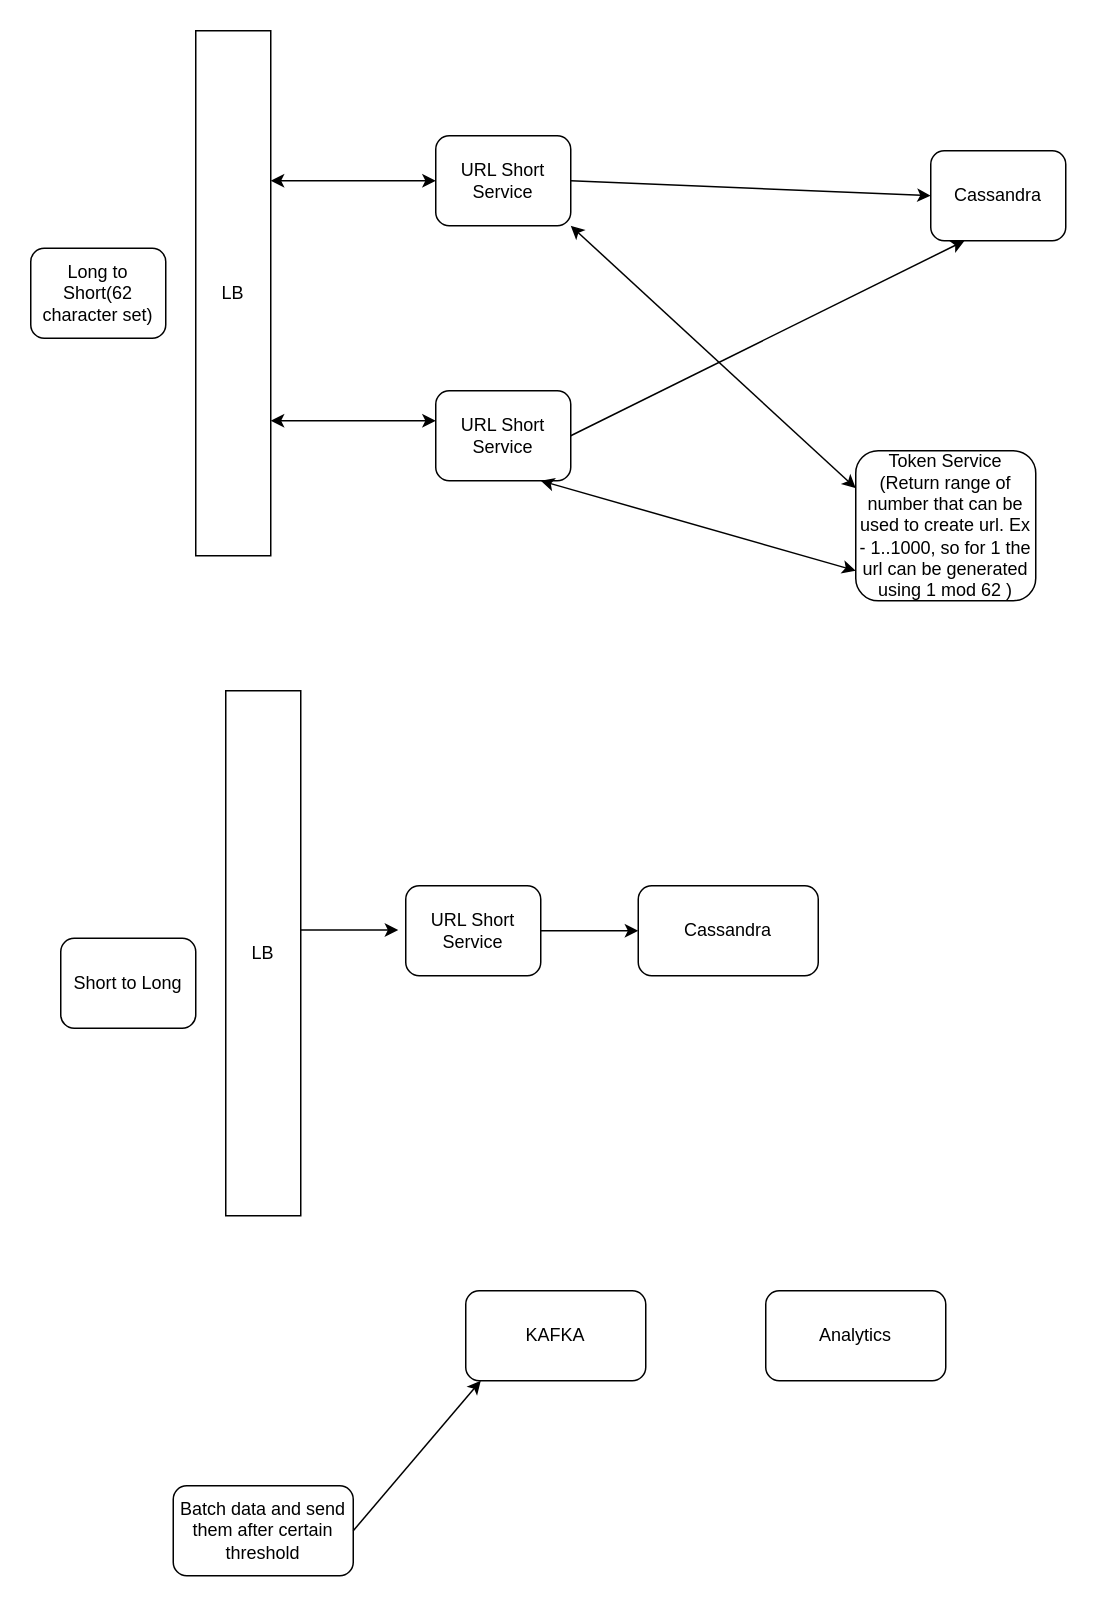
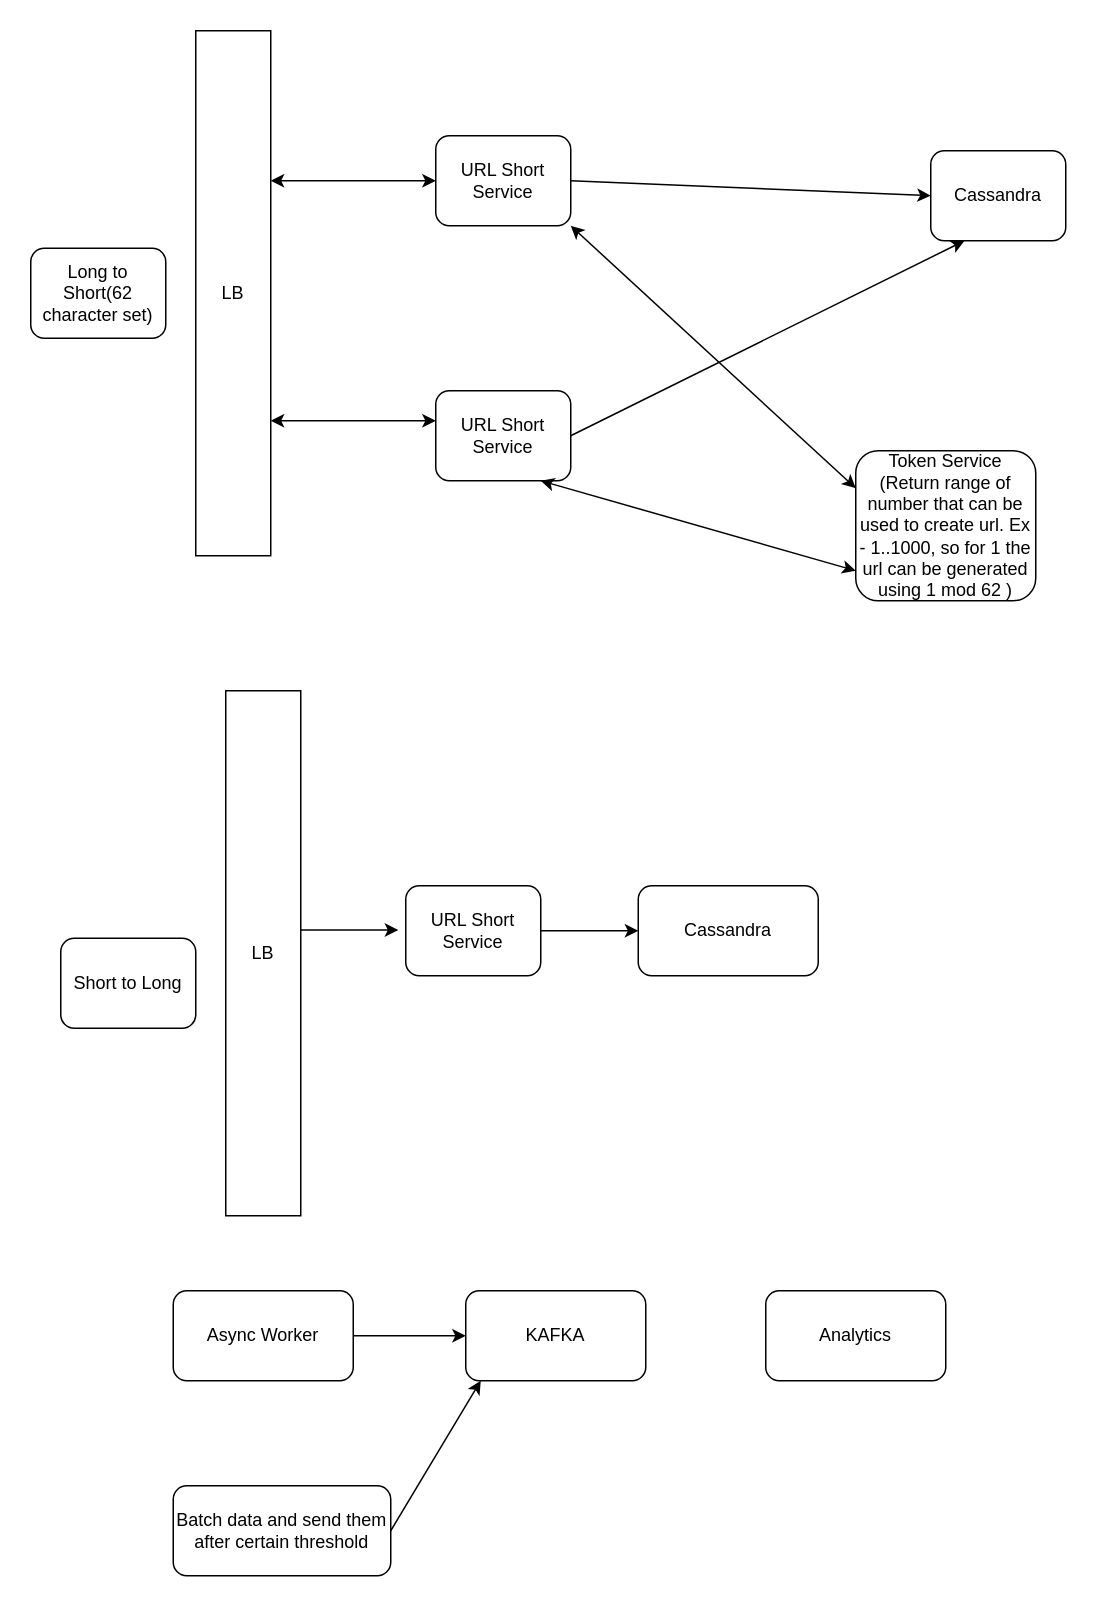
node "Async Worker": added
edge "Async Worker" -> "KAFKA": added
node "Batch data and send them after certain threshold": size 180x90 -> 218x90
